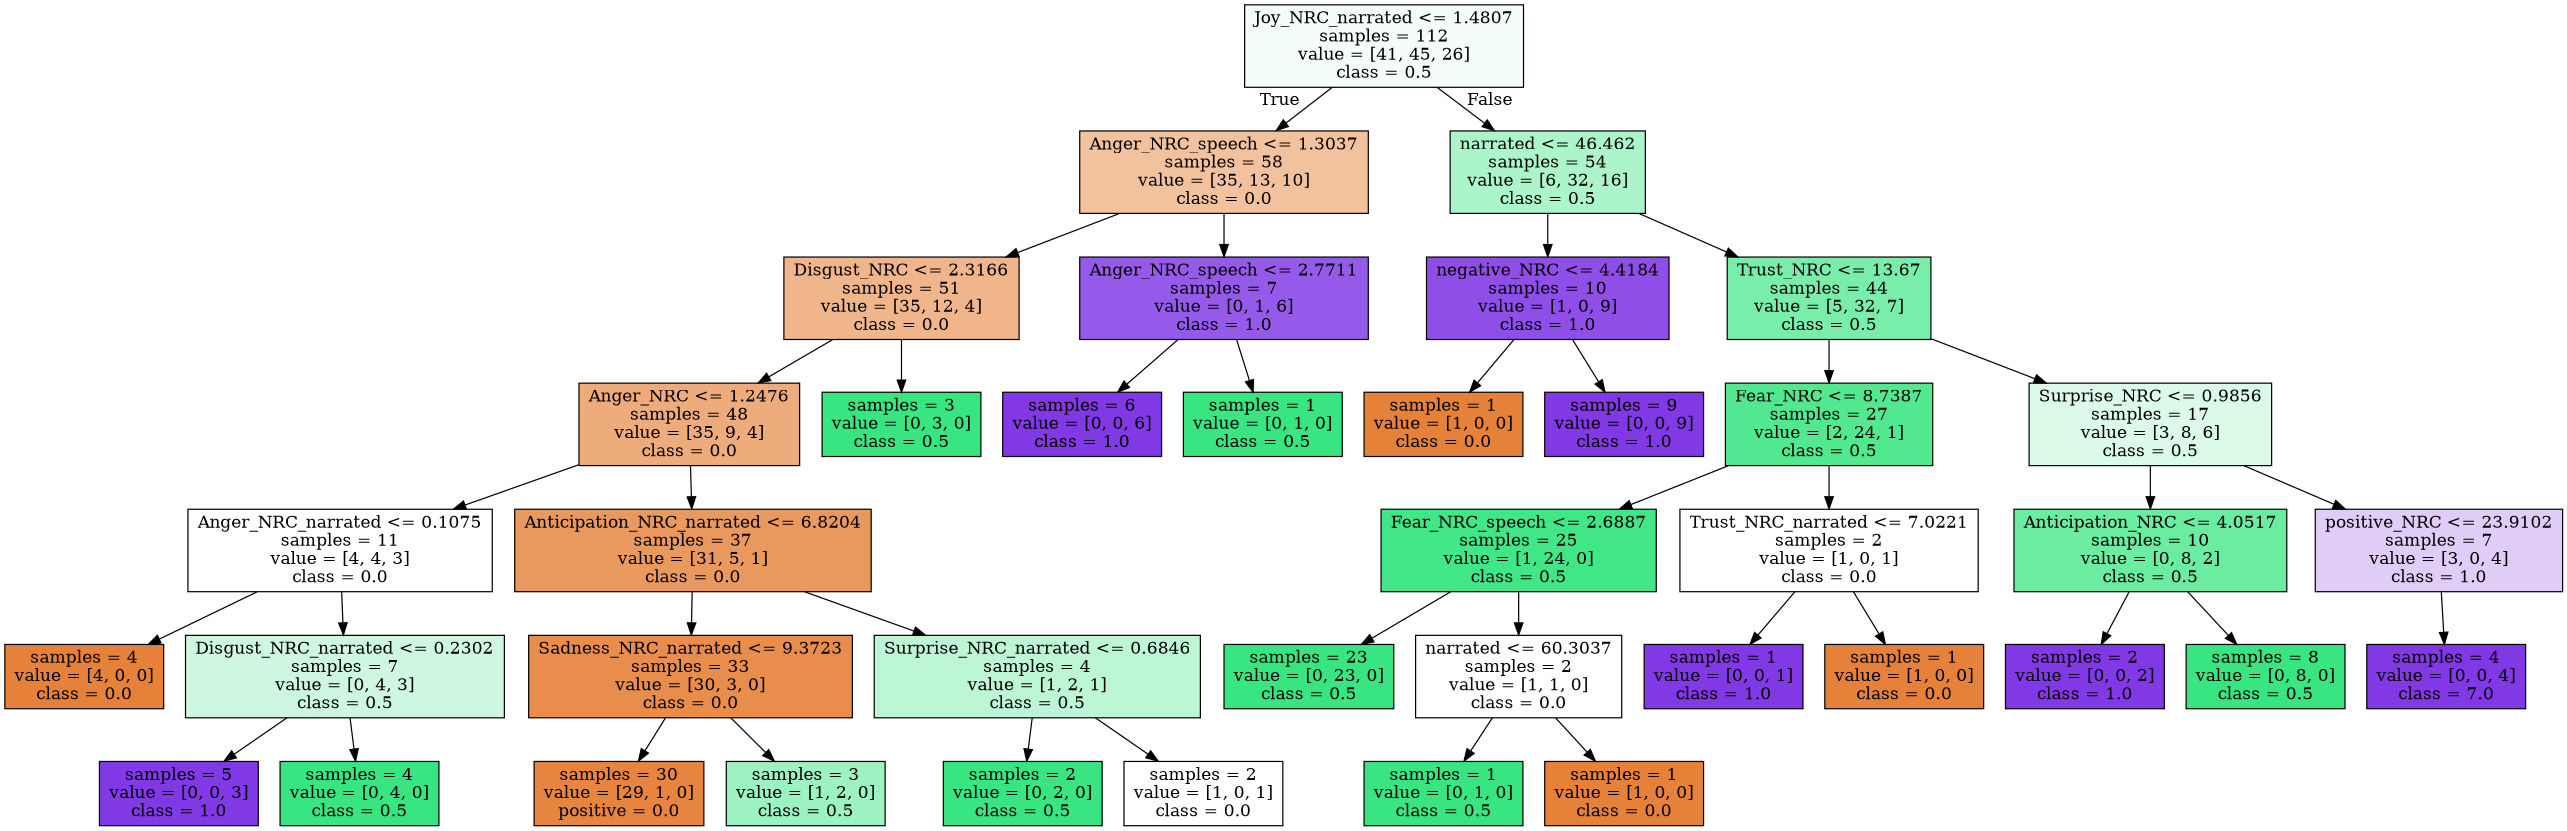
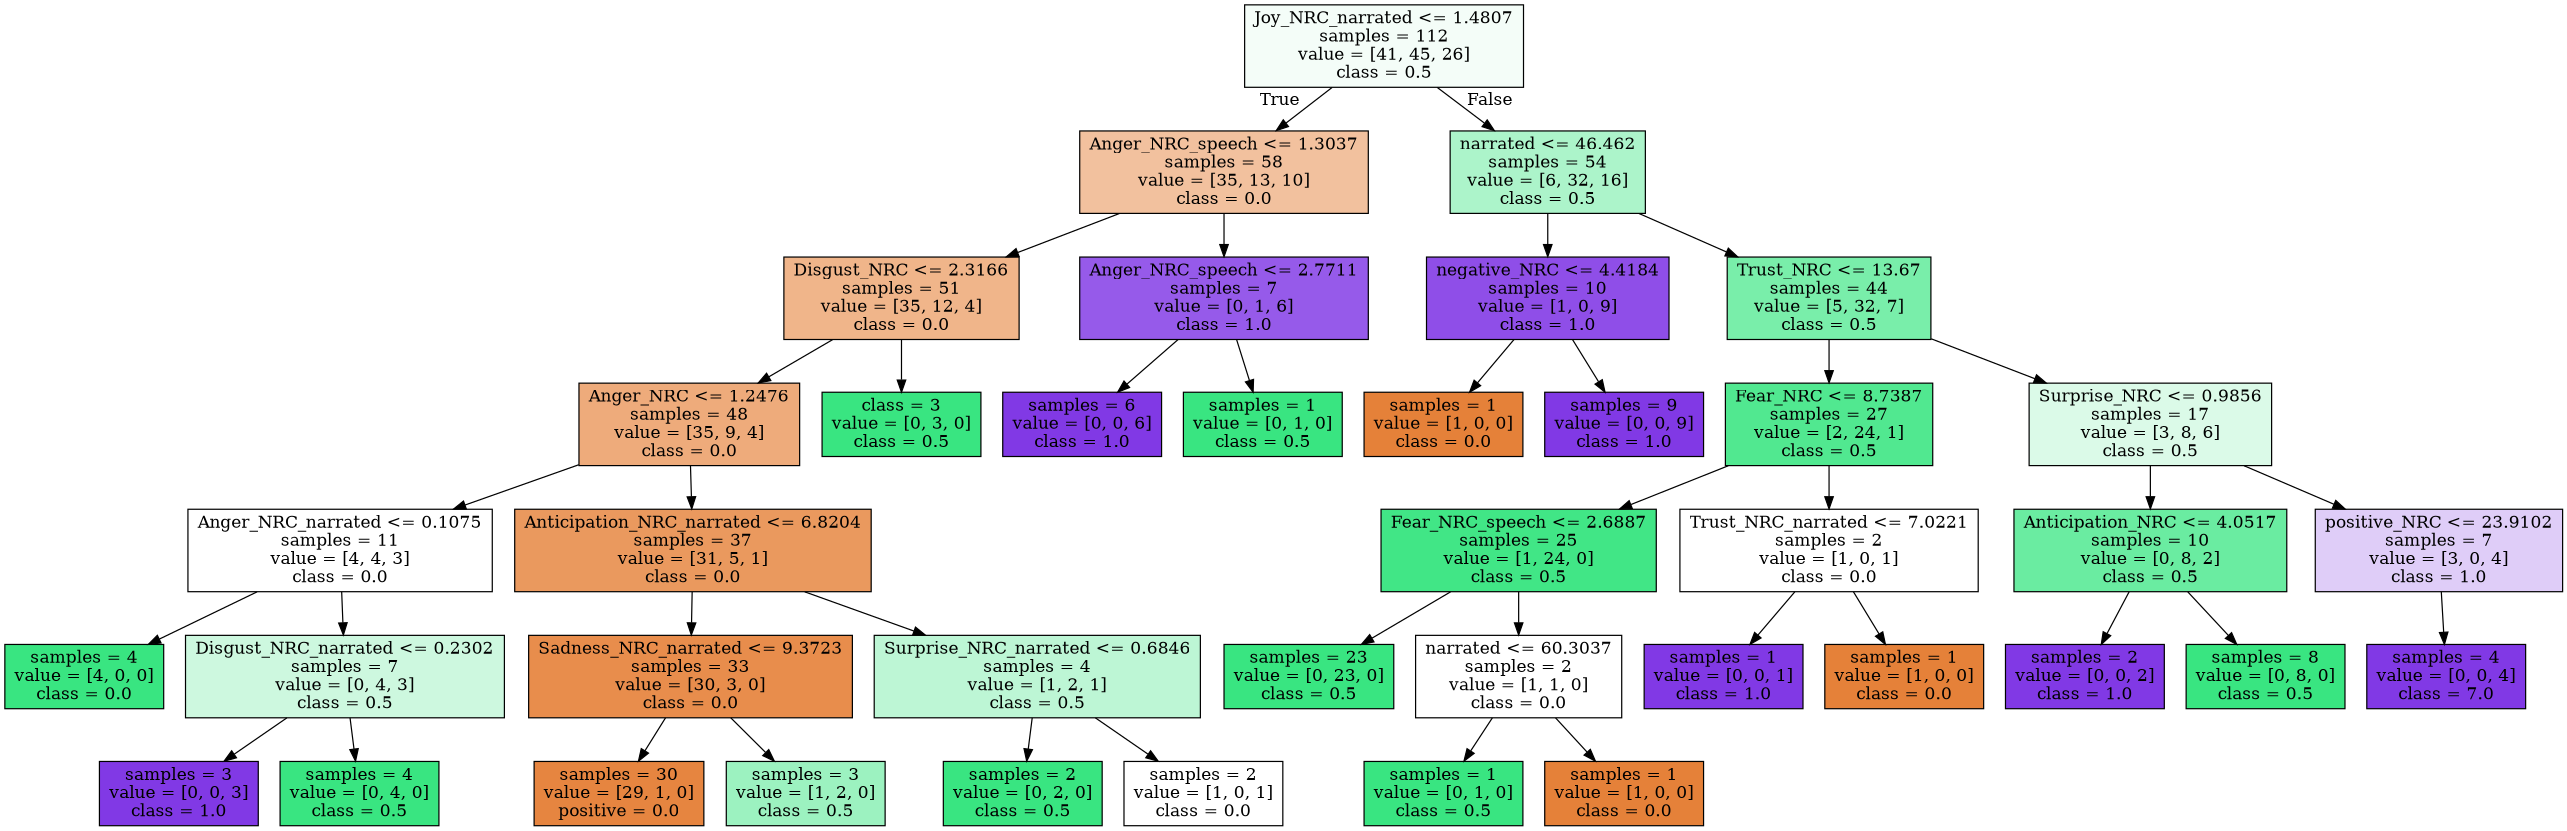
node "samples = 3 value = [0, 3, 0] class = 0.5": label "samples = 3 value = [0, 3, 0] class = 0.5" -> "class = 3 value = [0, 3, 0] class = 0.5"
node "samples = 4 value = [4, 0, 0] class = 0.0": fillcolor #e58139ff -> #39e581ff
node "samples = 5 value = [0, 0, 3] class = 1.0": label "samples = 5 value = [0, 0, 3] class = 1.0" -> "samples = 3 value = [0, 0, 3] class = 1.0"
